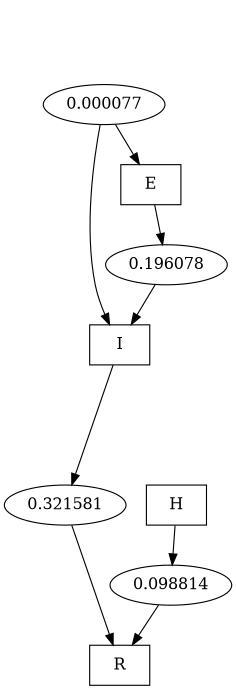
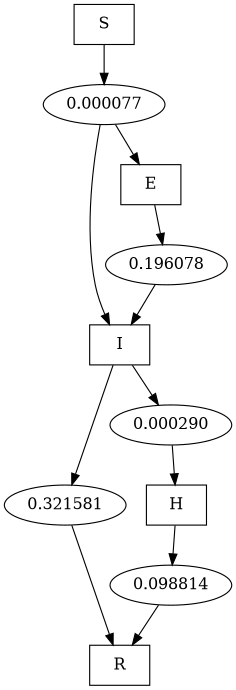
node "S": added
node "0.000290": added
